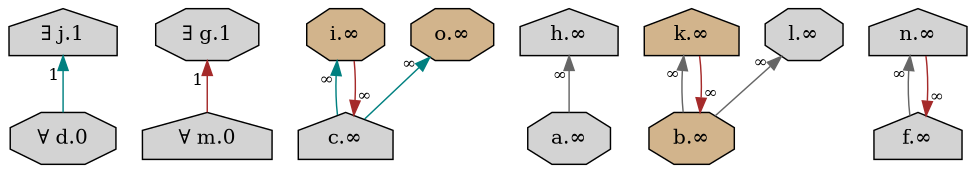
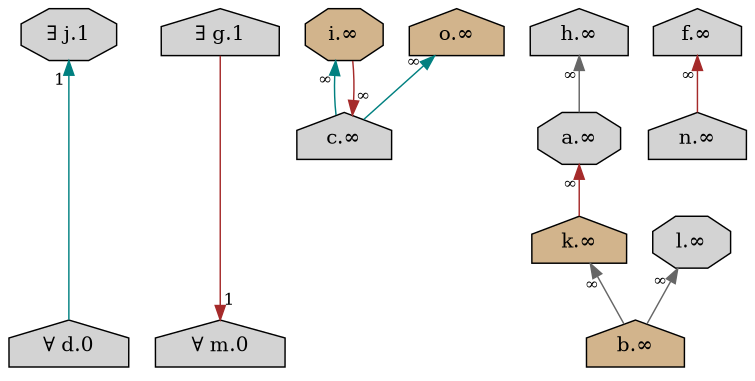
node "∃ j.1": shape house -> octagon
node "∃ g.1": shape octagon -> house
node "o.∞": shape octagon -> house
edge "k.∞" -> "b.∞": now "k.∞" -> "a.∞"
edge "f.∞" -> "n.∞": removed
edge "∀ m.0" -> "∃ g.1": reversed
node "∀ d.0": shape octagon -> house
node "b.∞": shape octagon -> house
